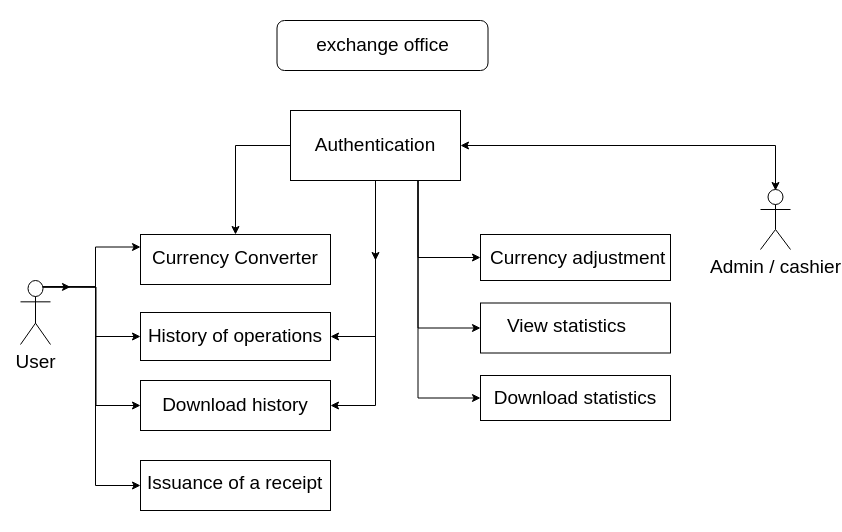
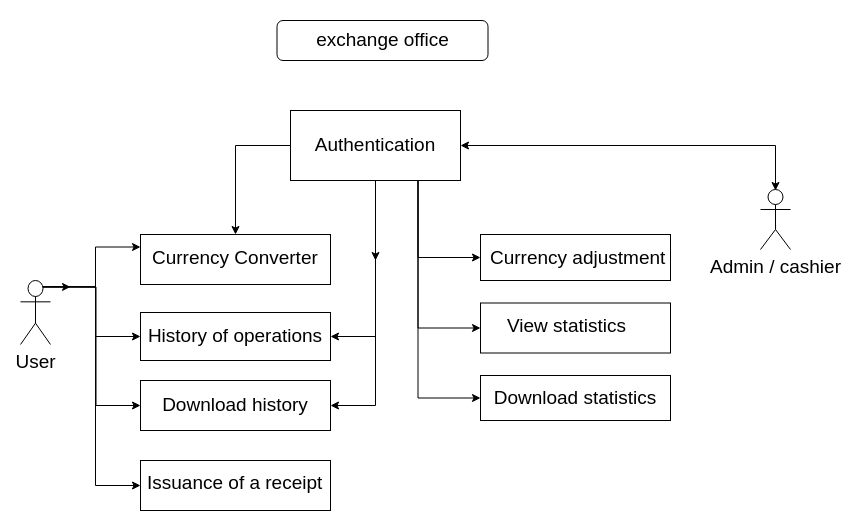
node "exchange office": size 211x50 -> 211x40
